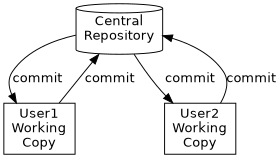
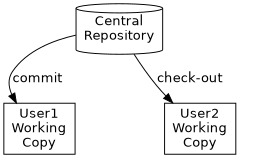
edge "User2 Working Copy" -> "Central Repository": removed, label "commit"
edge "Central Repository" -> "User2 Working Copy": label "commit" -> "check-out"
edge "User1 Working Copy" -> "Central Repository": removed, label "commit"
